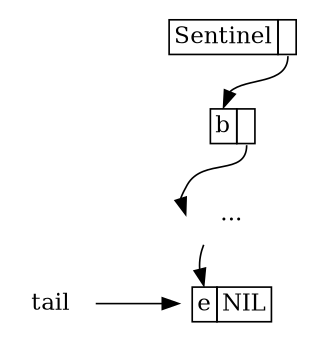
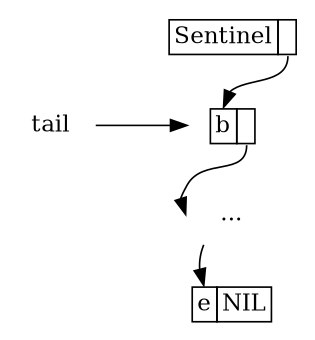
edge "tail" -> "e": now "tail" -> "b"
